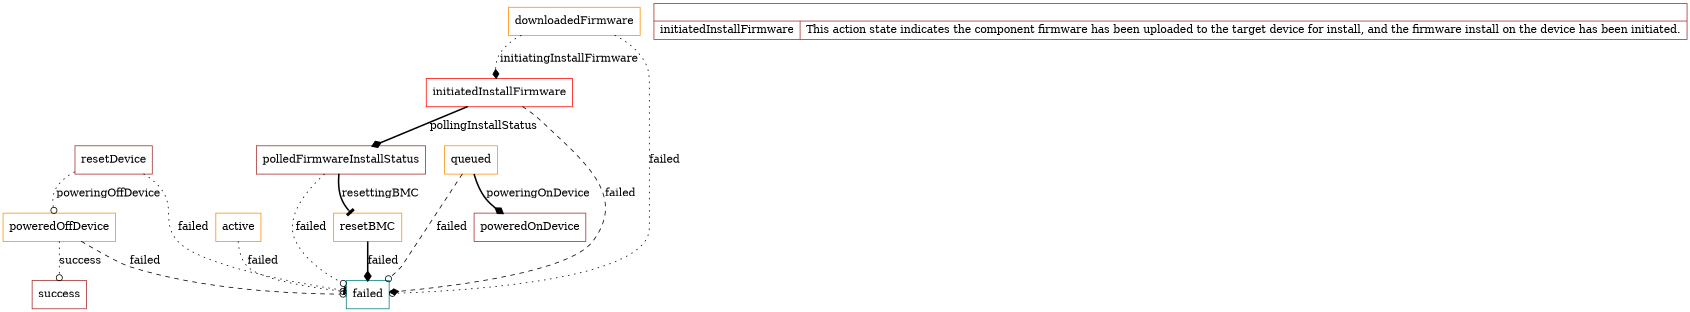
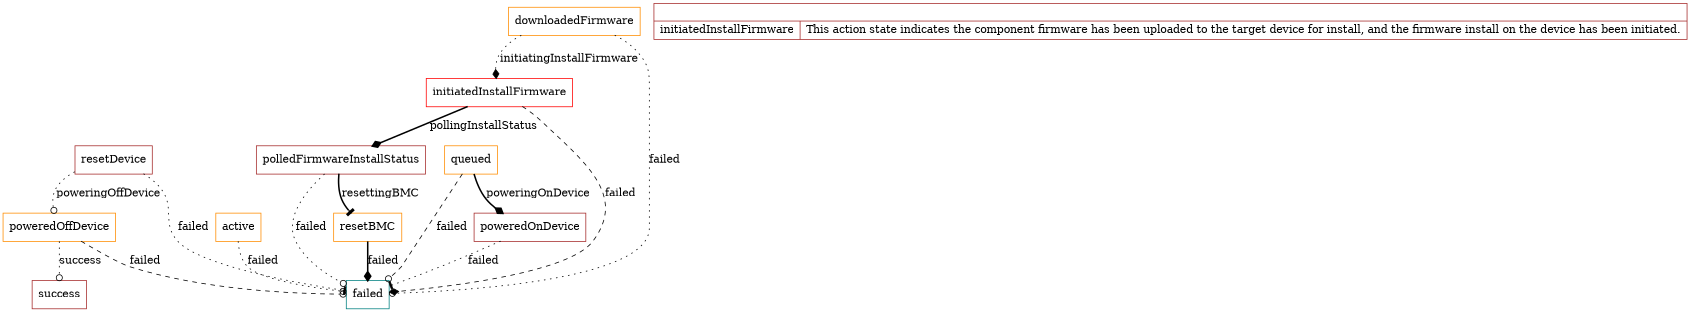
edge "poweredOnDevice" -> "failed": added, label "failed"
